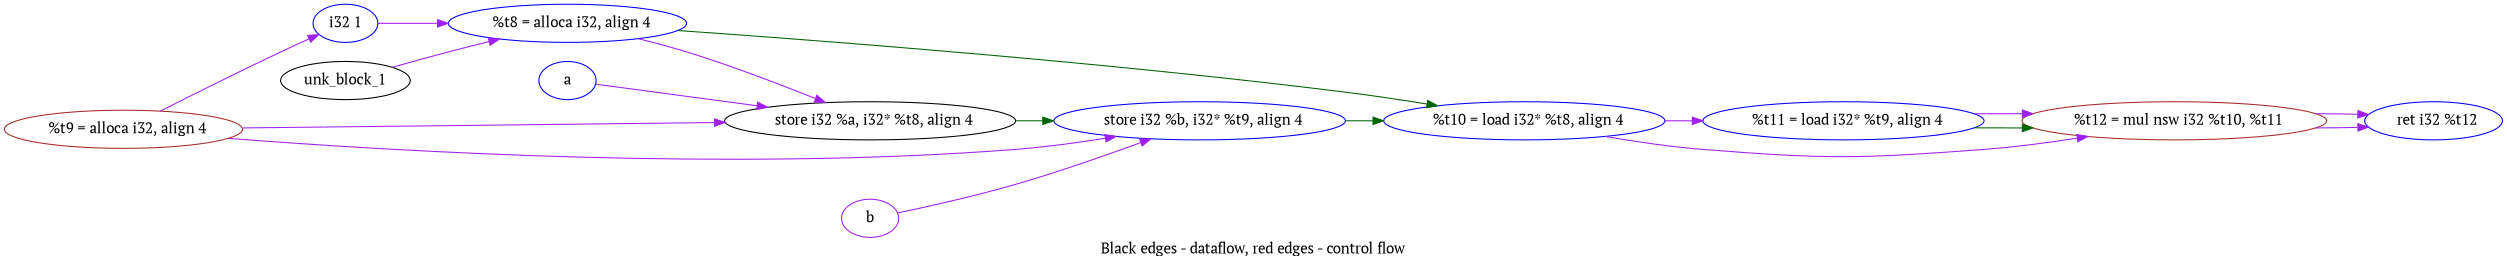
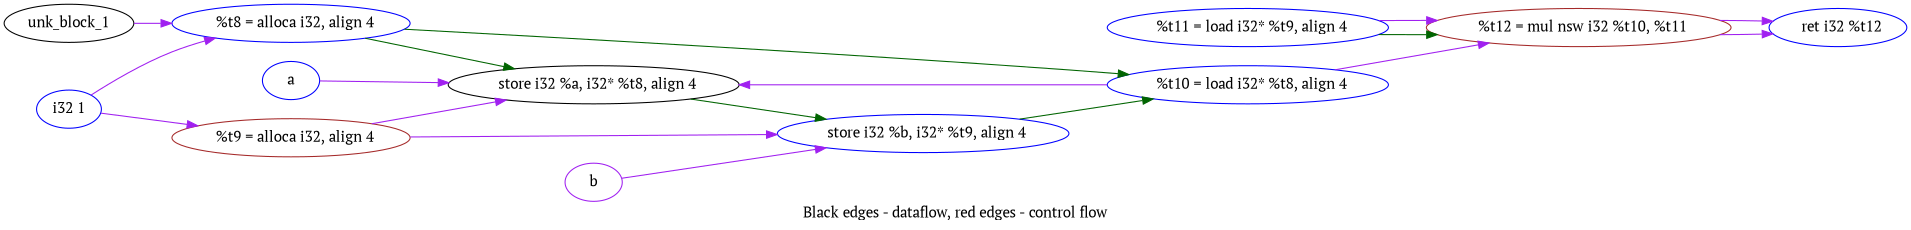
edge "%t8 = alloca i32, align 4" -> "store i32 %a, i32* %t8, align 4": color purple -> darkgreen
edge "%t9 = alloca i32, align 4" -> "i32 1": reversed
edge "%t10 = load i32* %t8, align 4" -> "%t11 = load i32* %t9, align 4": now "%t10 = load i32* %t8, align 4" -> "store i32 %a, i32* %t8, align 4"
